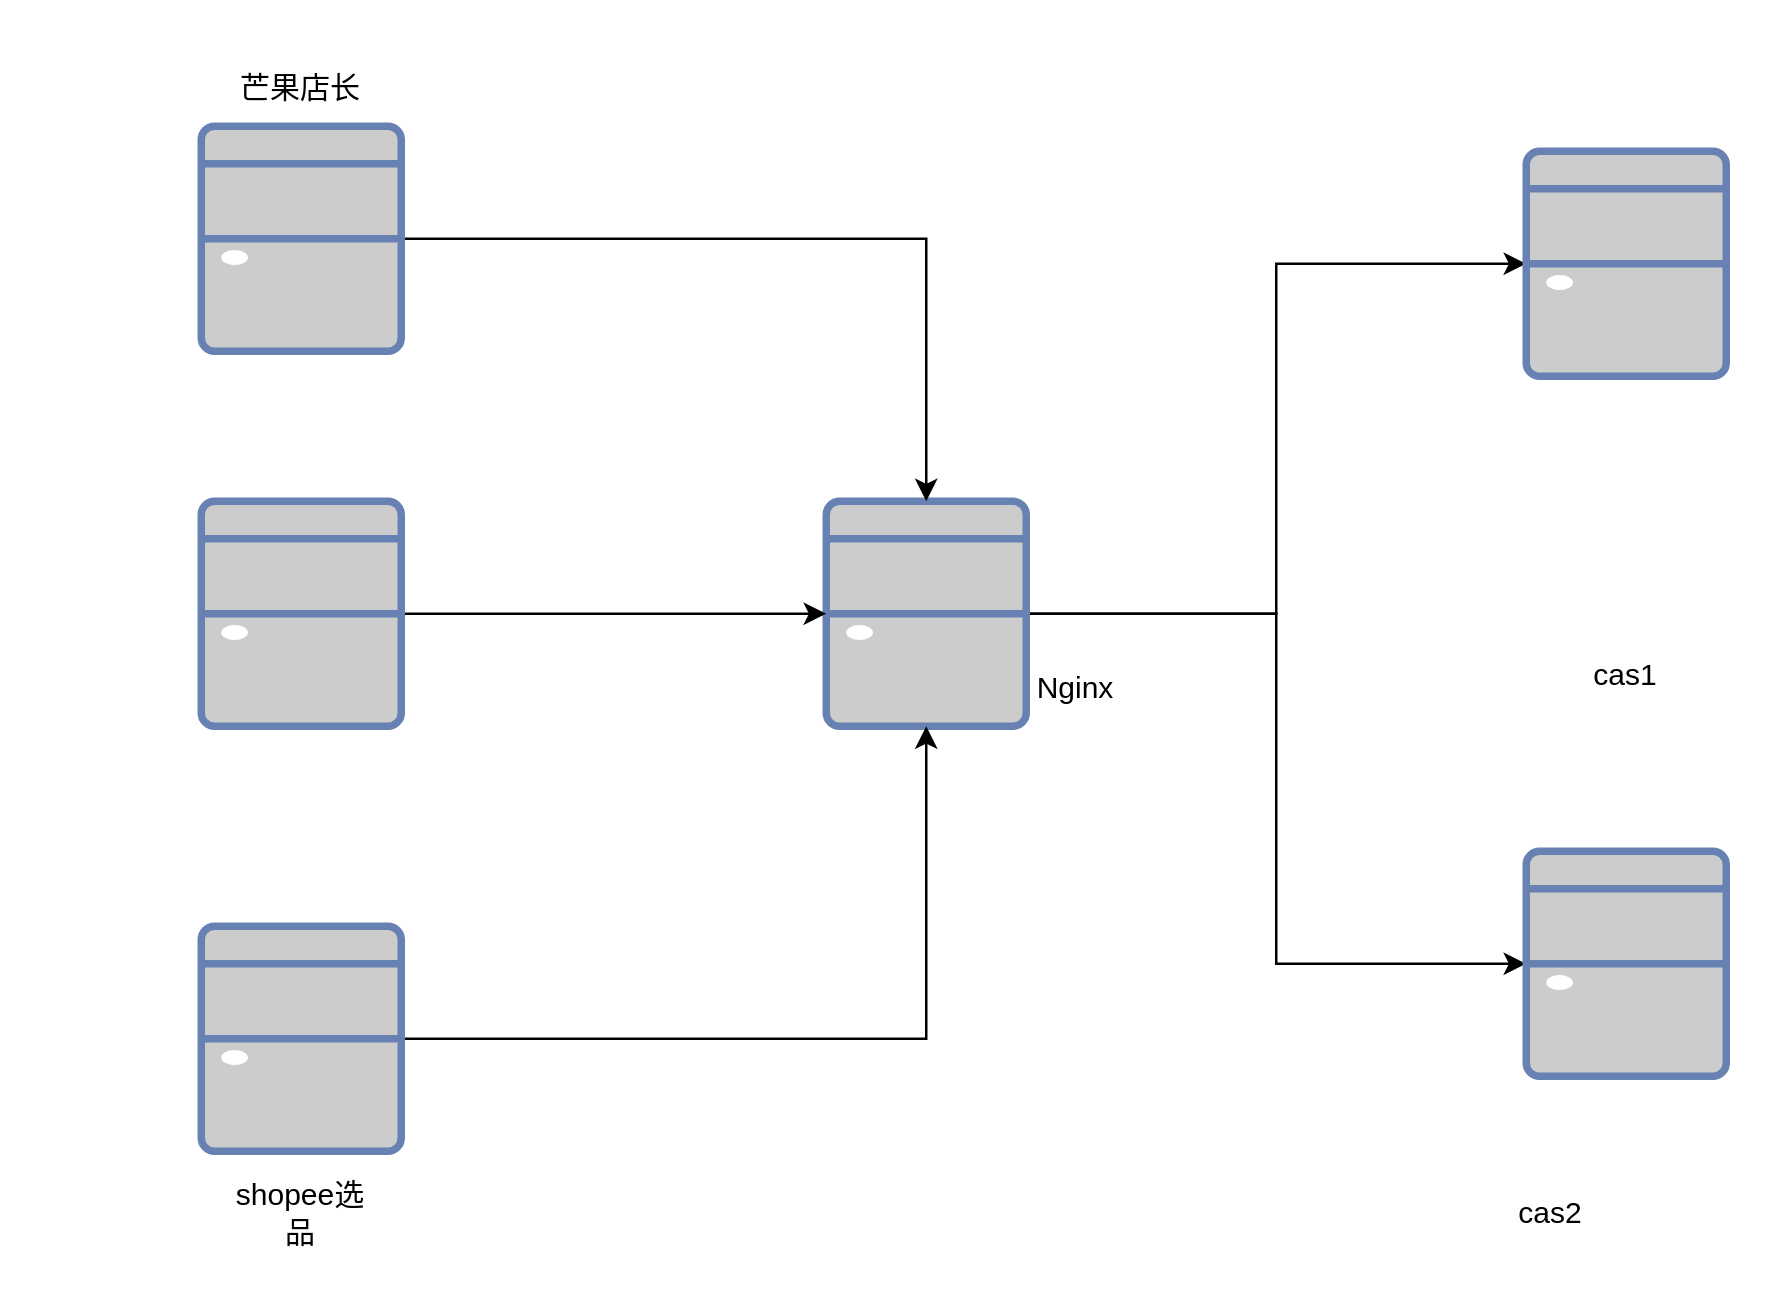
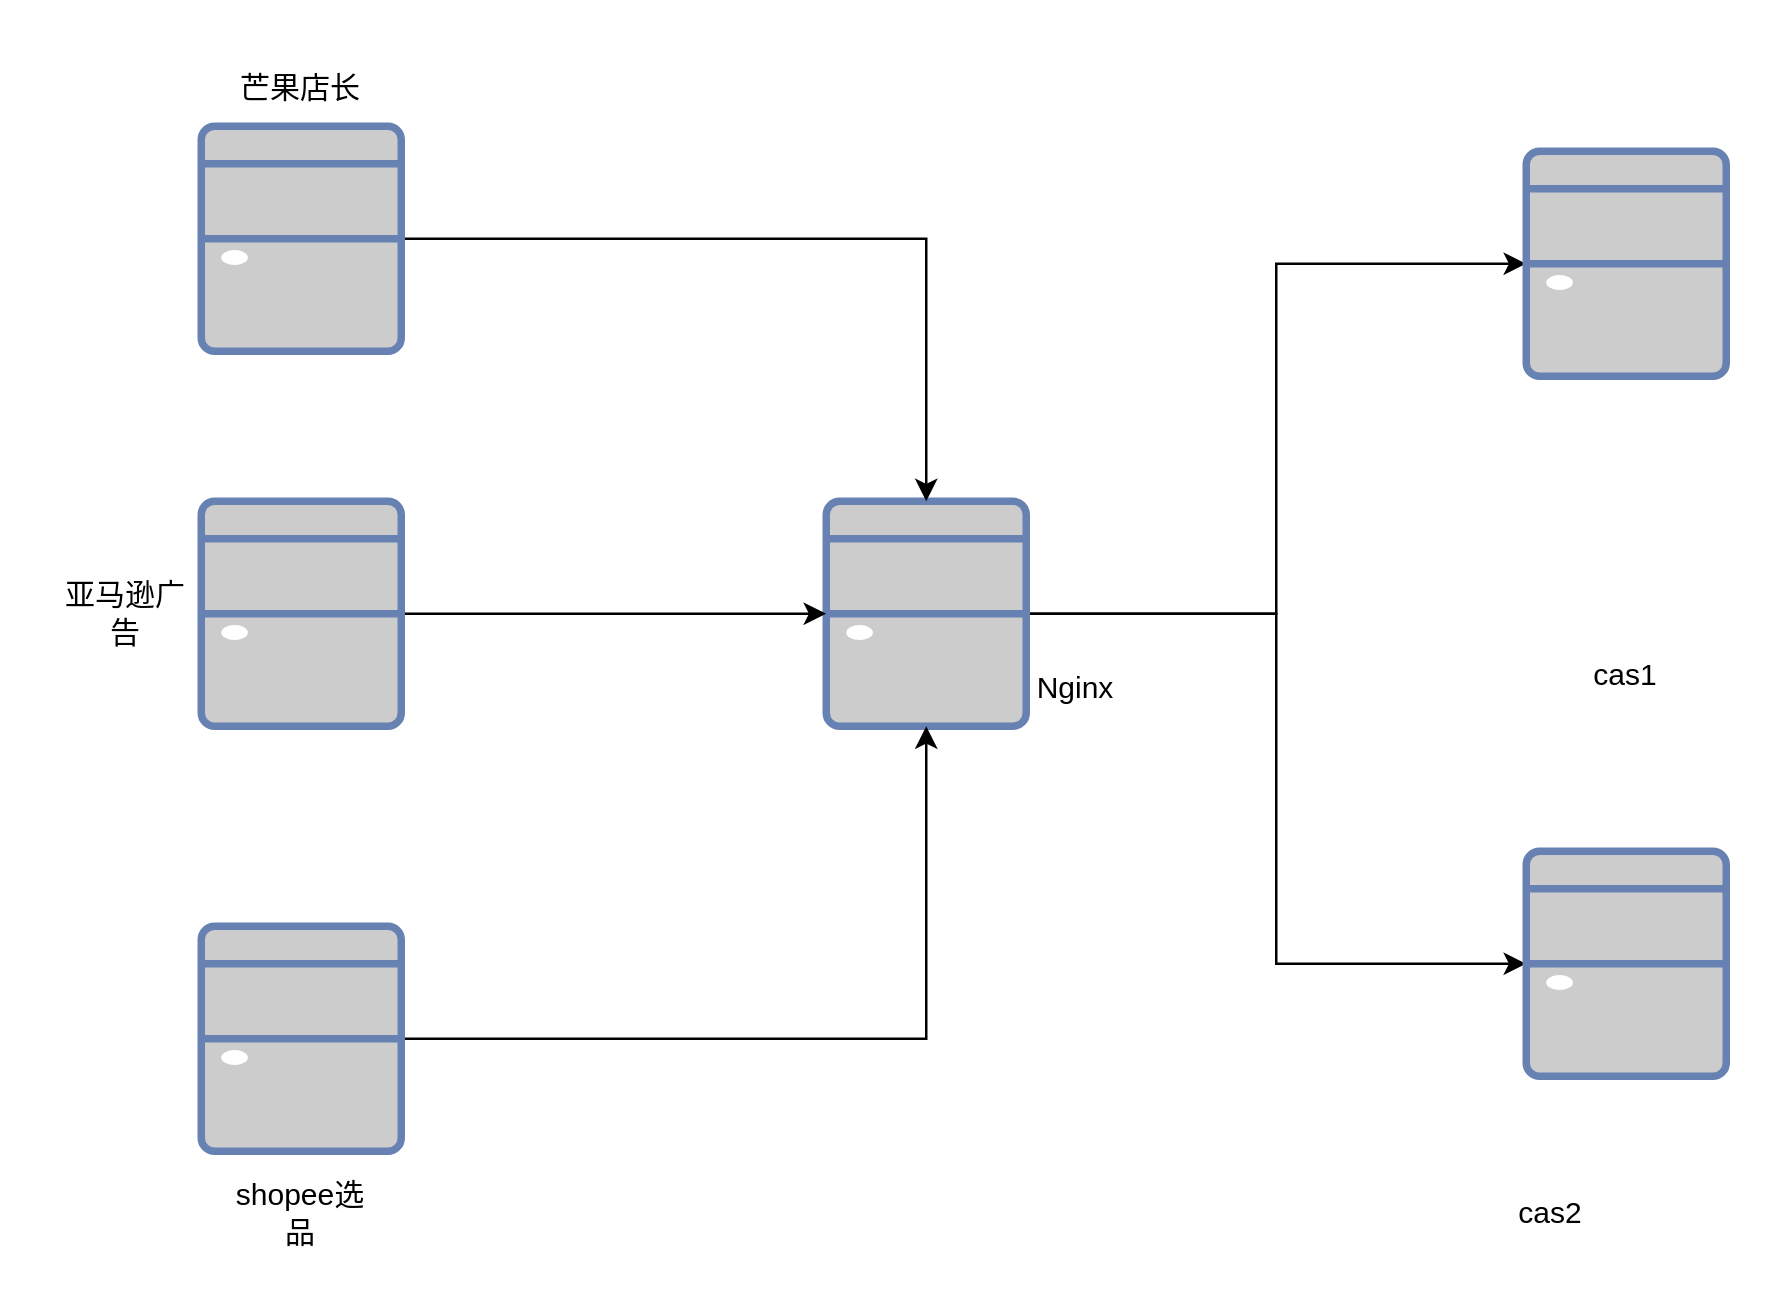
node "亚马逊广告": added
